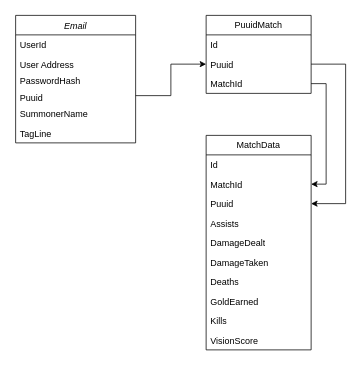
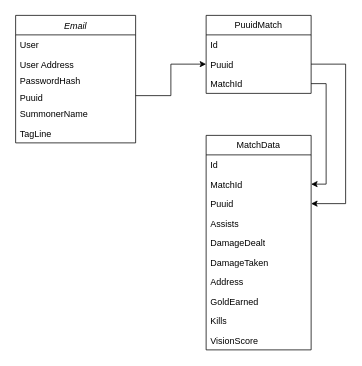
node "UserId": label "UserId" -> "User"
node "Deaths": label "Deaths" -> "Address"
